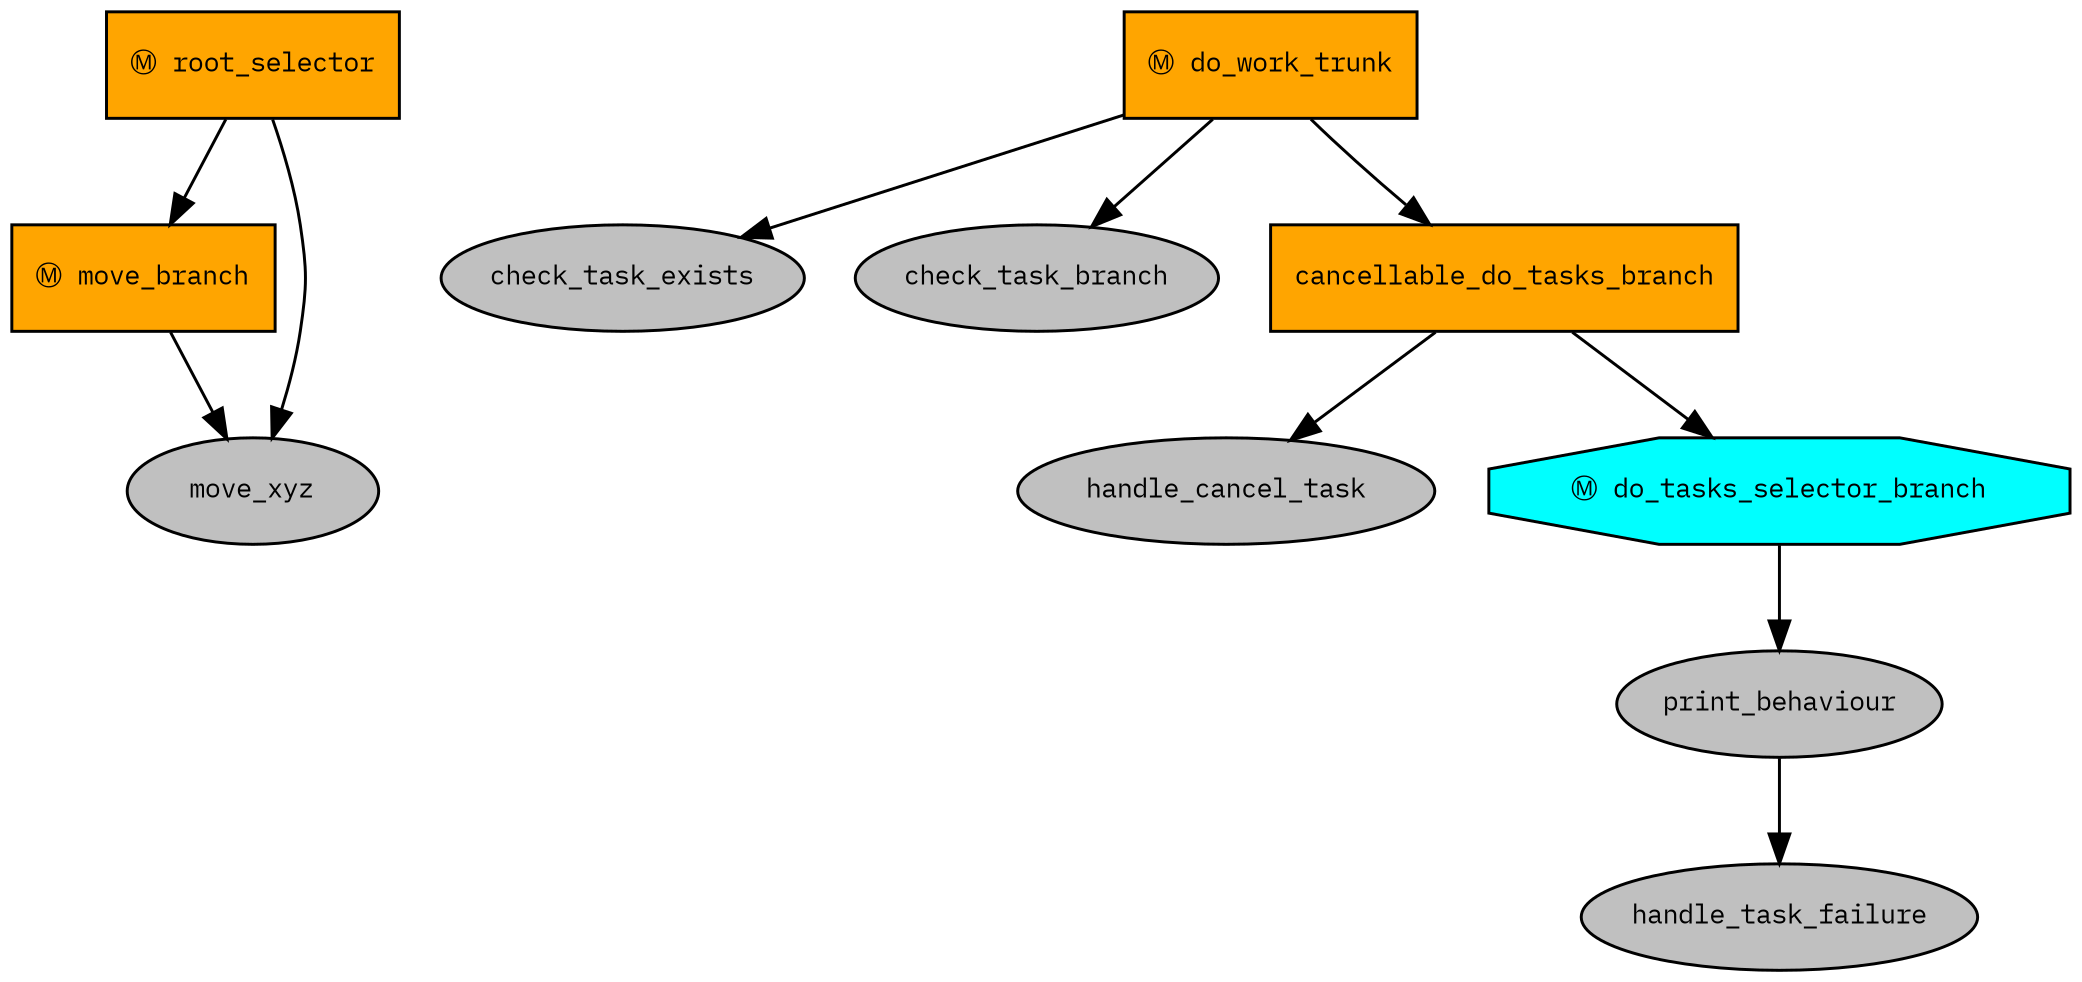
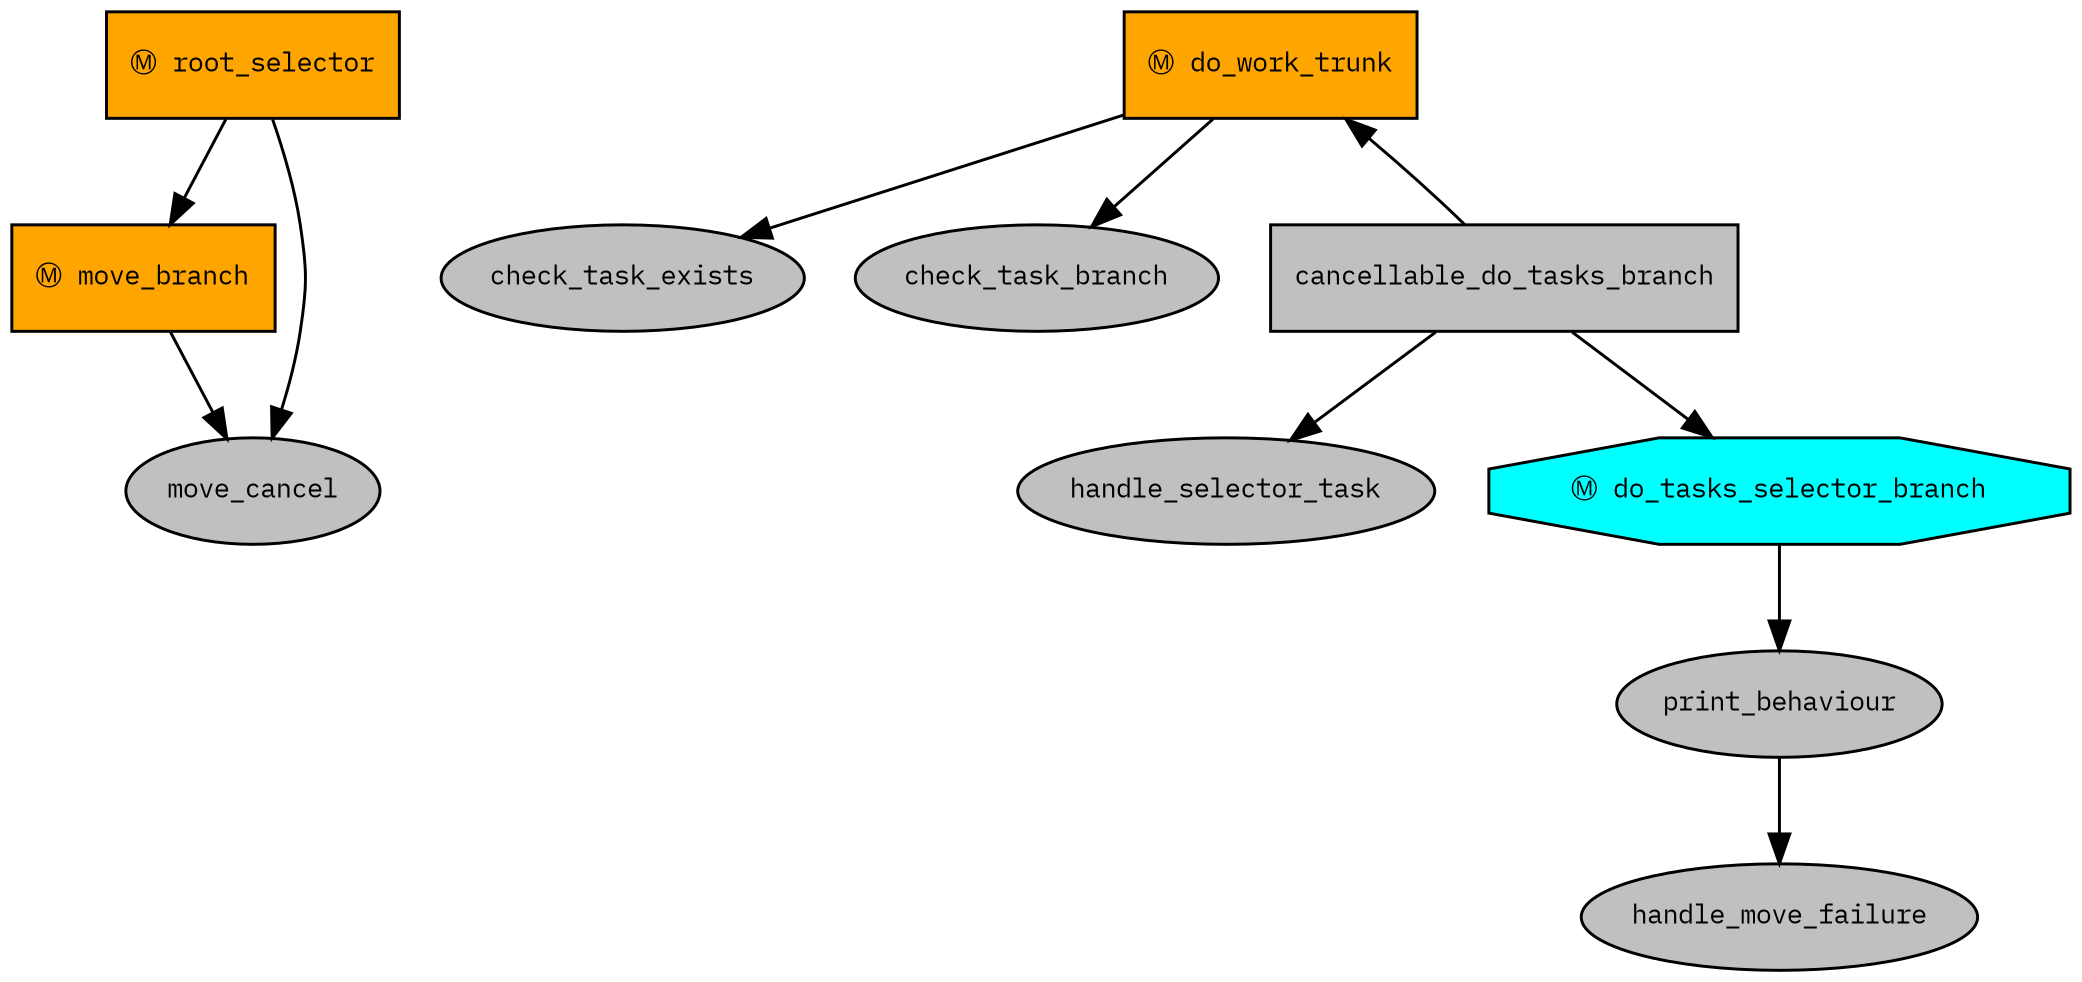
edge "Ⓜ do_work_trunk" -> "cancellable_do_tasks_branch": reversed
node "cancellable_do_tasks_branch": fillcolor orange -> gray
node "move_xyz": label "move_xyz" -> "move_cancel"
node "handle_cancel_task": label "handle_cancel_task" -> "handle_selector_task"
node "handle_task_failure": label "handle_task_failure" -> "handle_move_failure"
